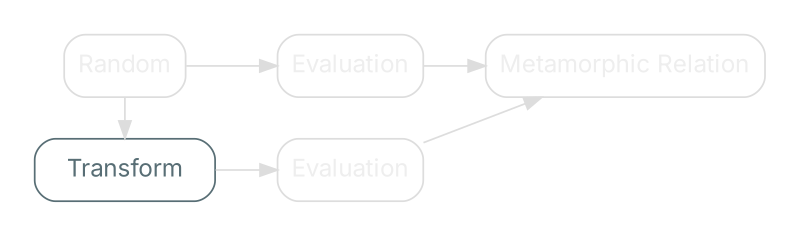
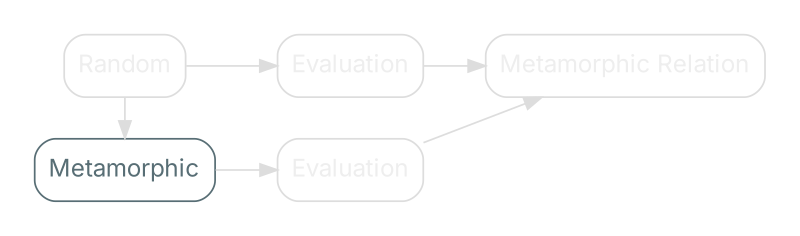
node "Transform": label "Transform" -> "Metamorphic"
